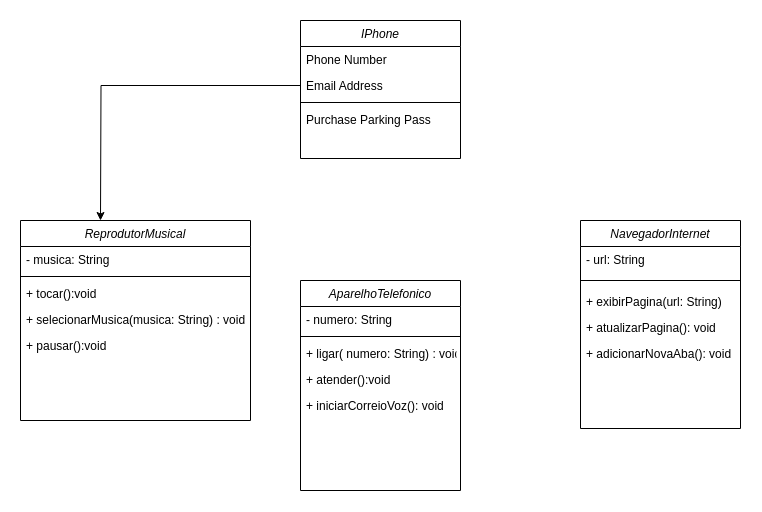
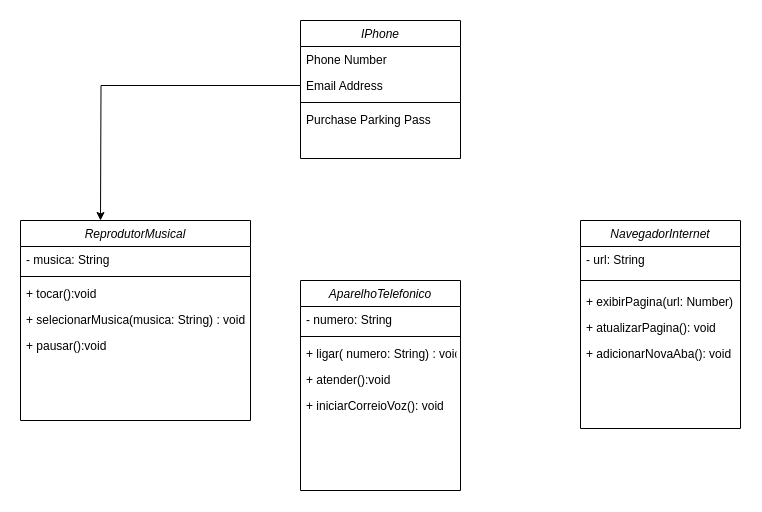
node "+ exibirPagina(url: String)": label "+ exibirPagina(url: String)" -> "+ exibirPagina(url: Number)"
